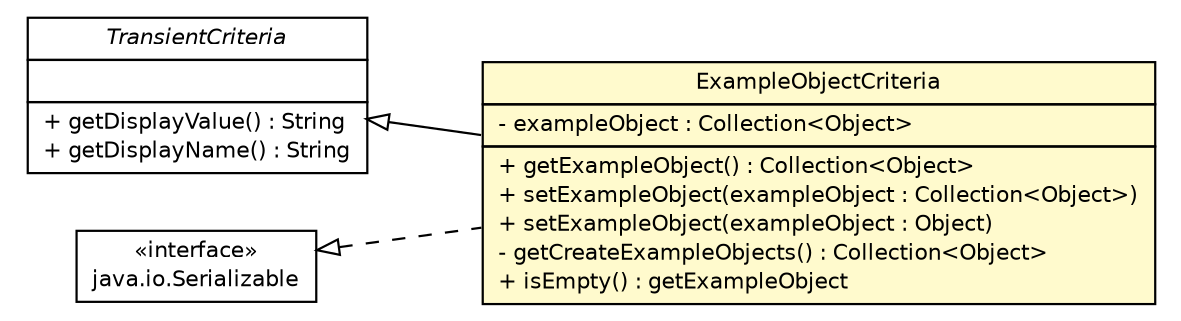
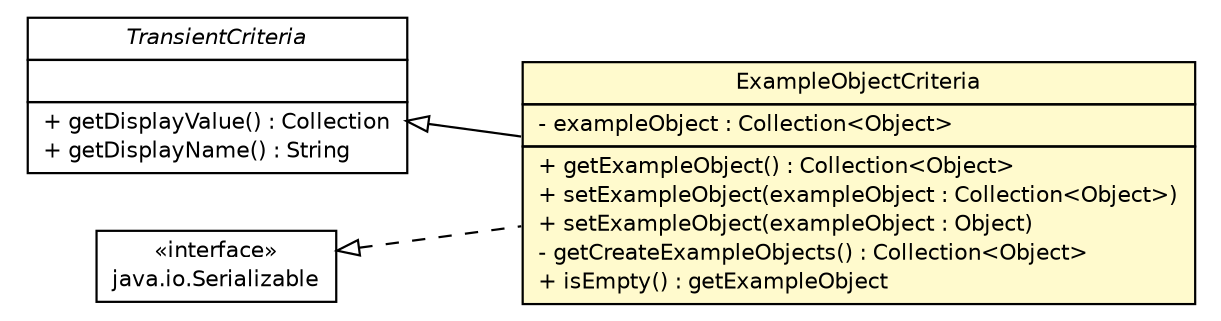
node "TransientCriteria": text "+ getDisplayValue() : String" -> "+ getDisplayValue() : Collection"
